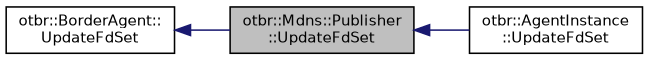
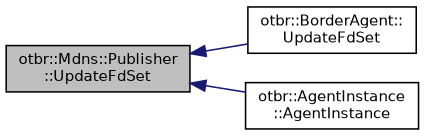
edge "otbr::Mdns::Publisher ::UpdateFdSet" -> "otbr::BorderAgent:: UpdateFdSet": reversed
node "otbr::AgentInstance ::UpdateFdSet": label "otbr::AgentInstance ::UpdateFdSet" -> "otbr::AgentInstance ::AgentInstance"
